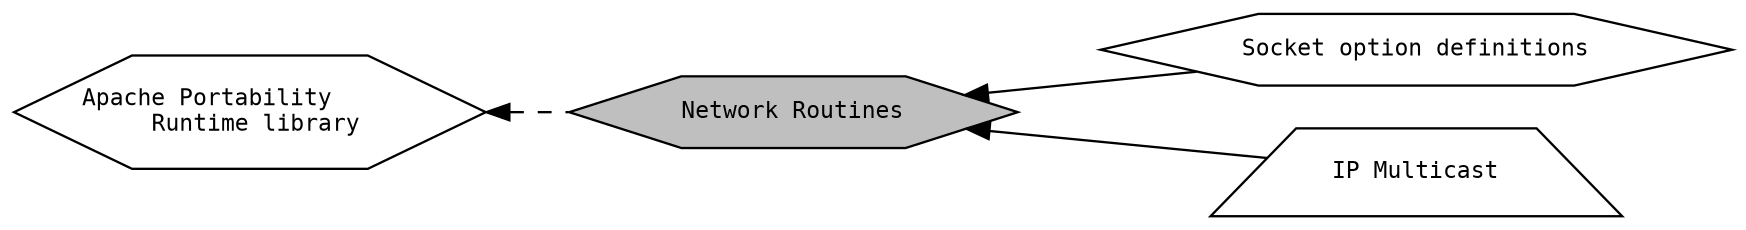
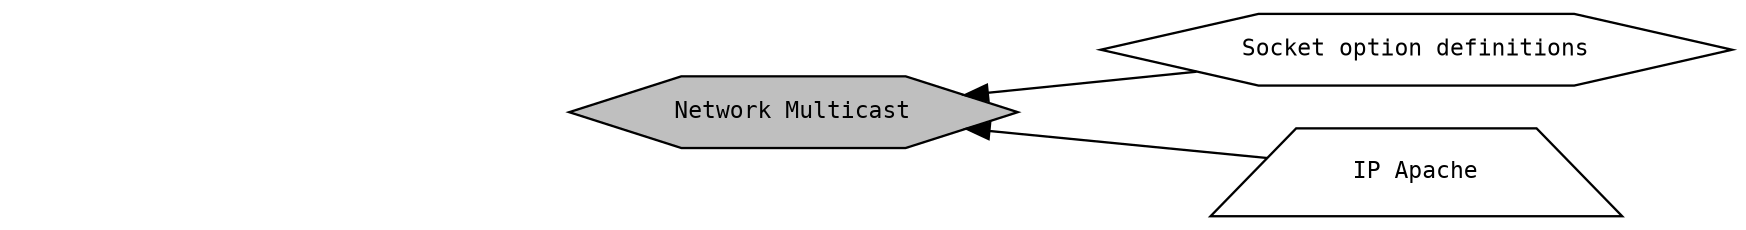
node "Apache Portability Runtime library": removed
node "Network Routines": label "Network Routines" -> "Network Multicast"
node "IP Multicast": label "IP Multicast" -> "IP Apache"
